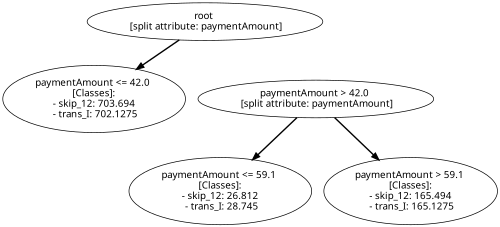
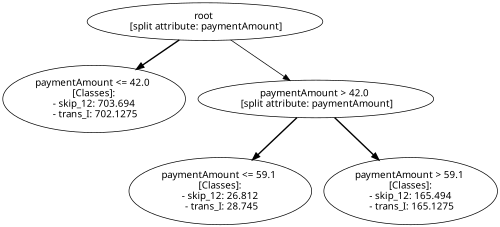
edge "root [split attribute: paymentAmount]" -> "paymentAmount > 42.0 [split attribute: paymentAmount]": added
